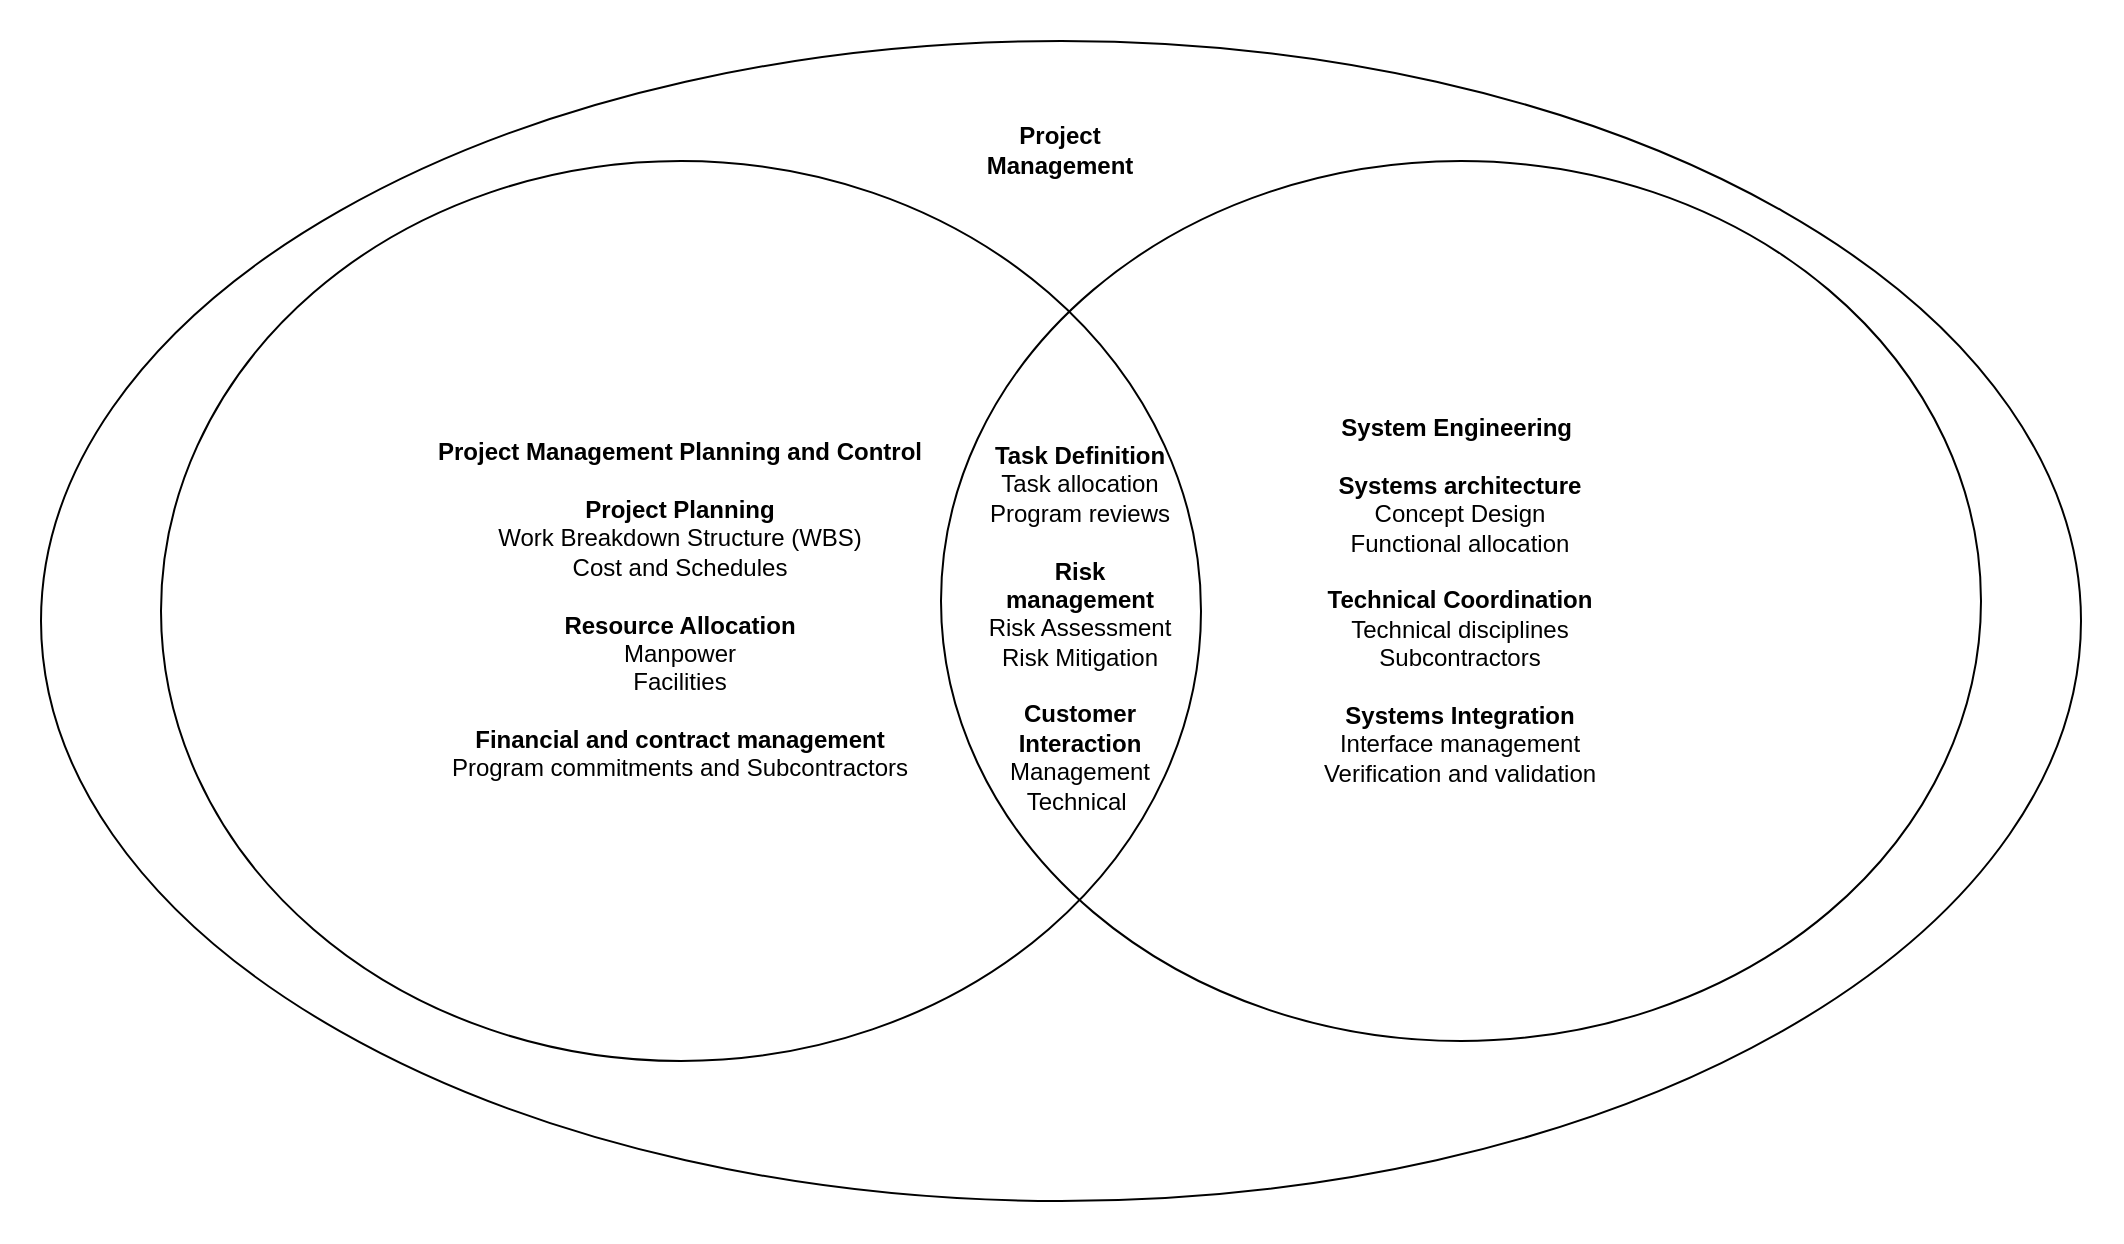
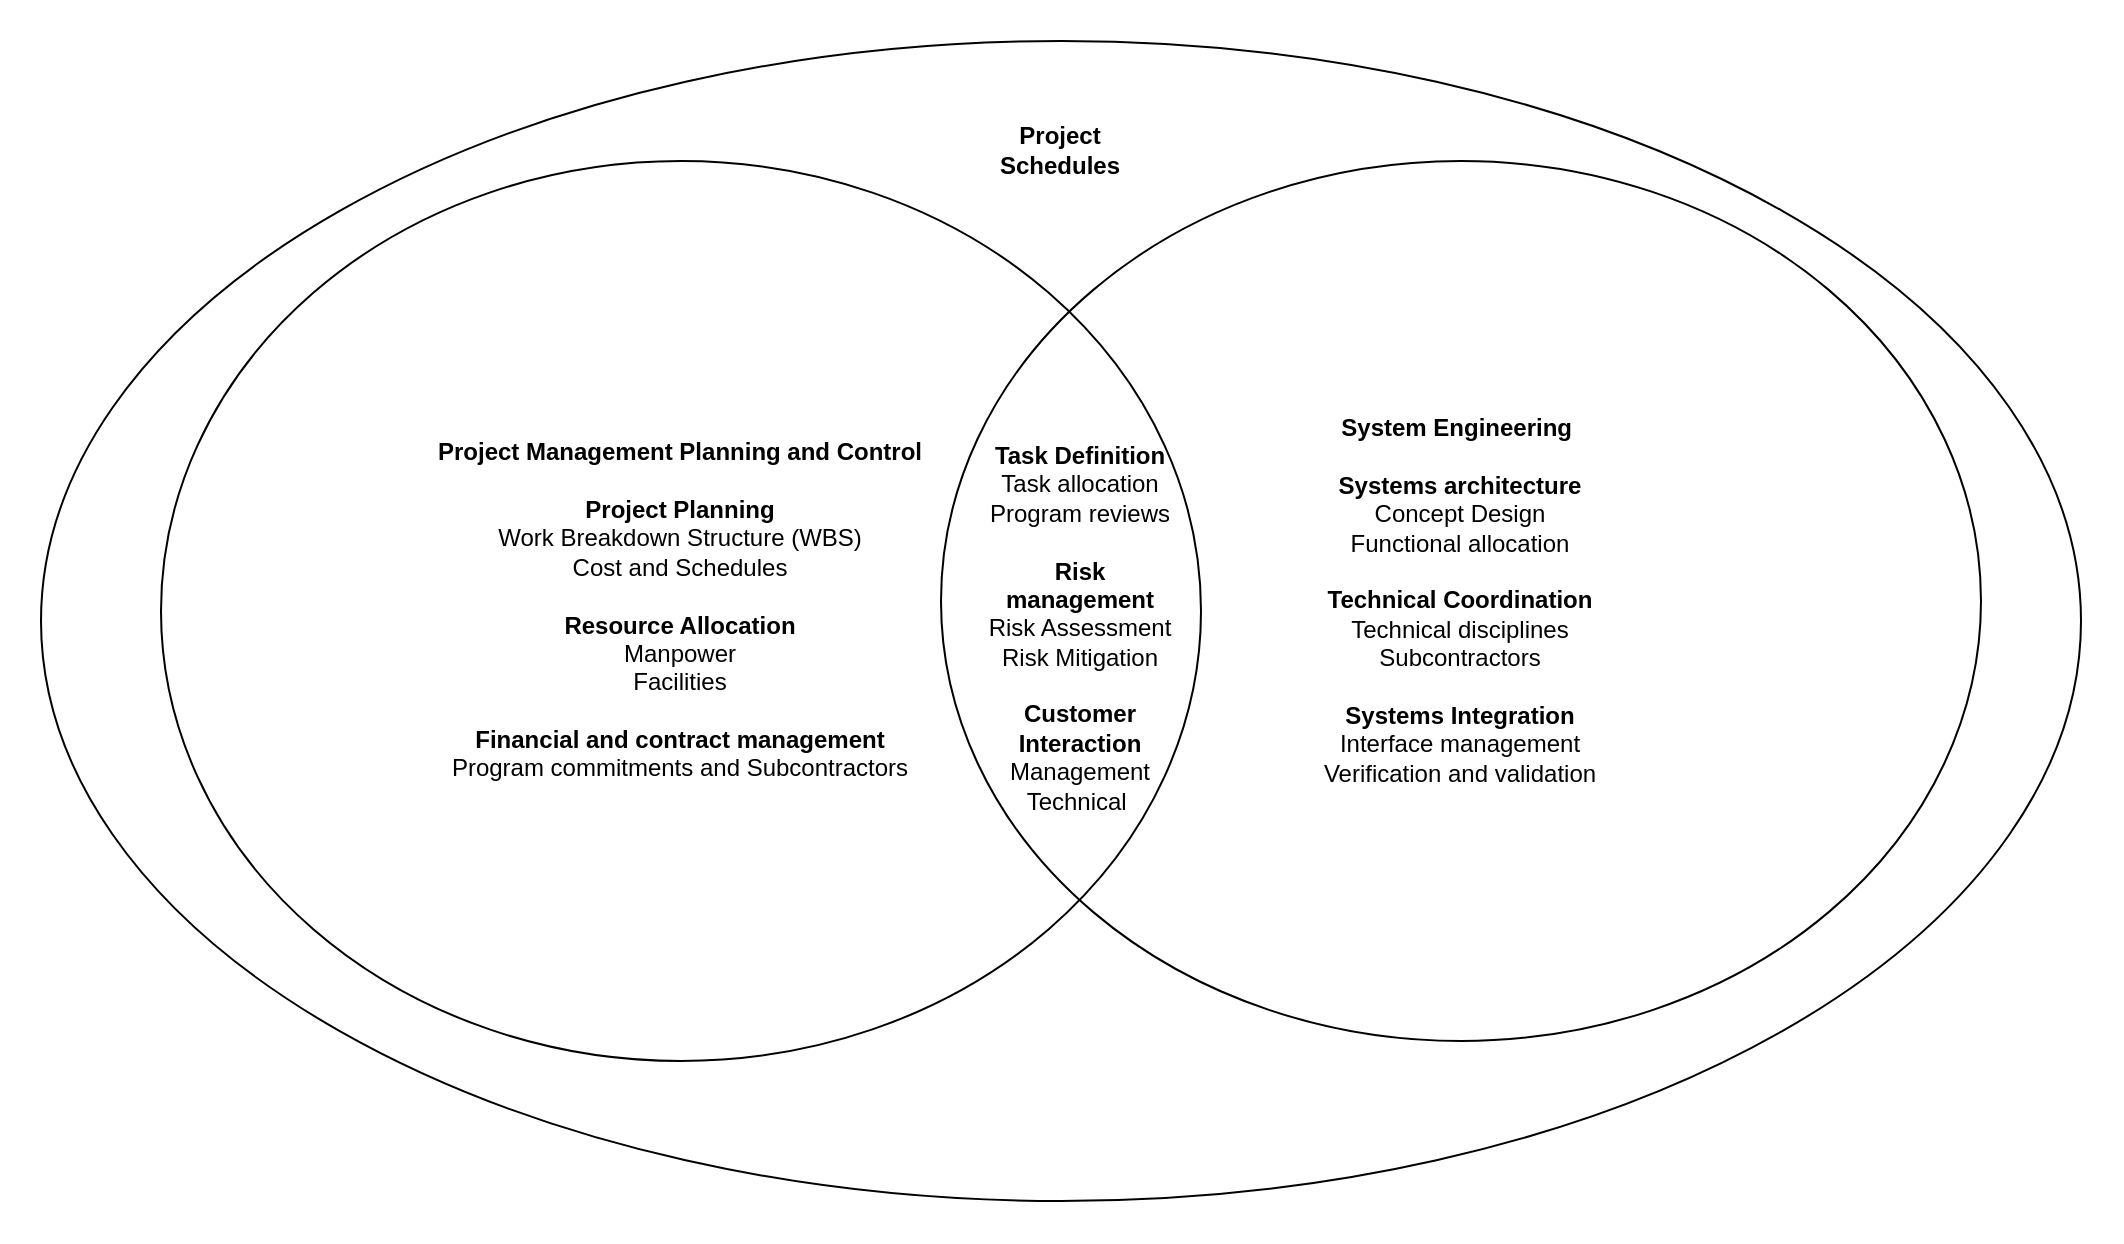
node "Project Management": label "Project Management" -> "Project Schedules"
